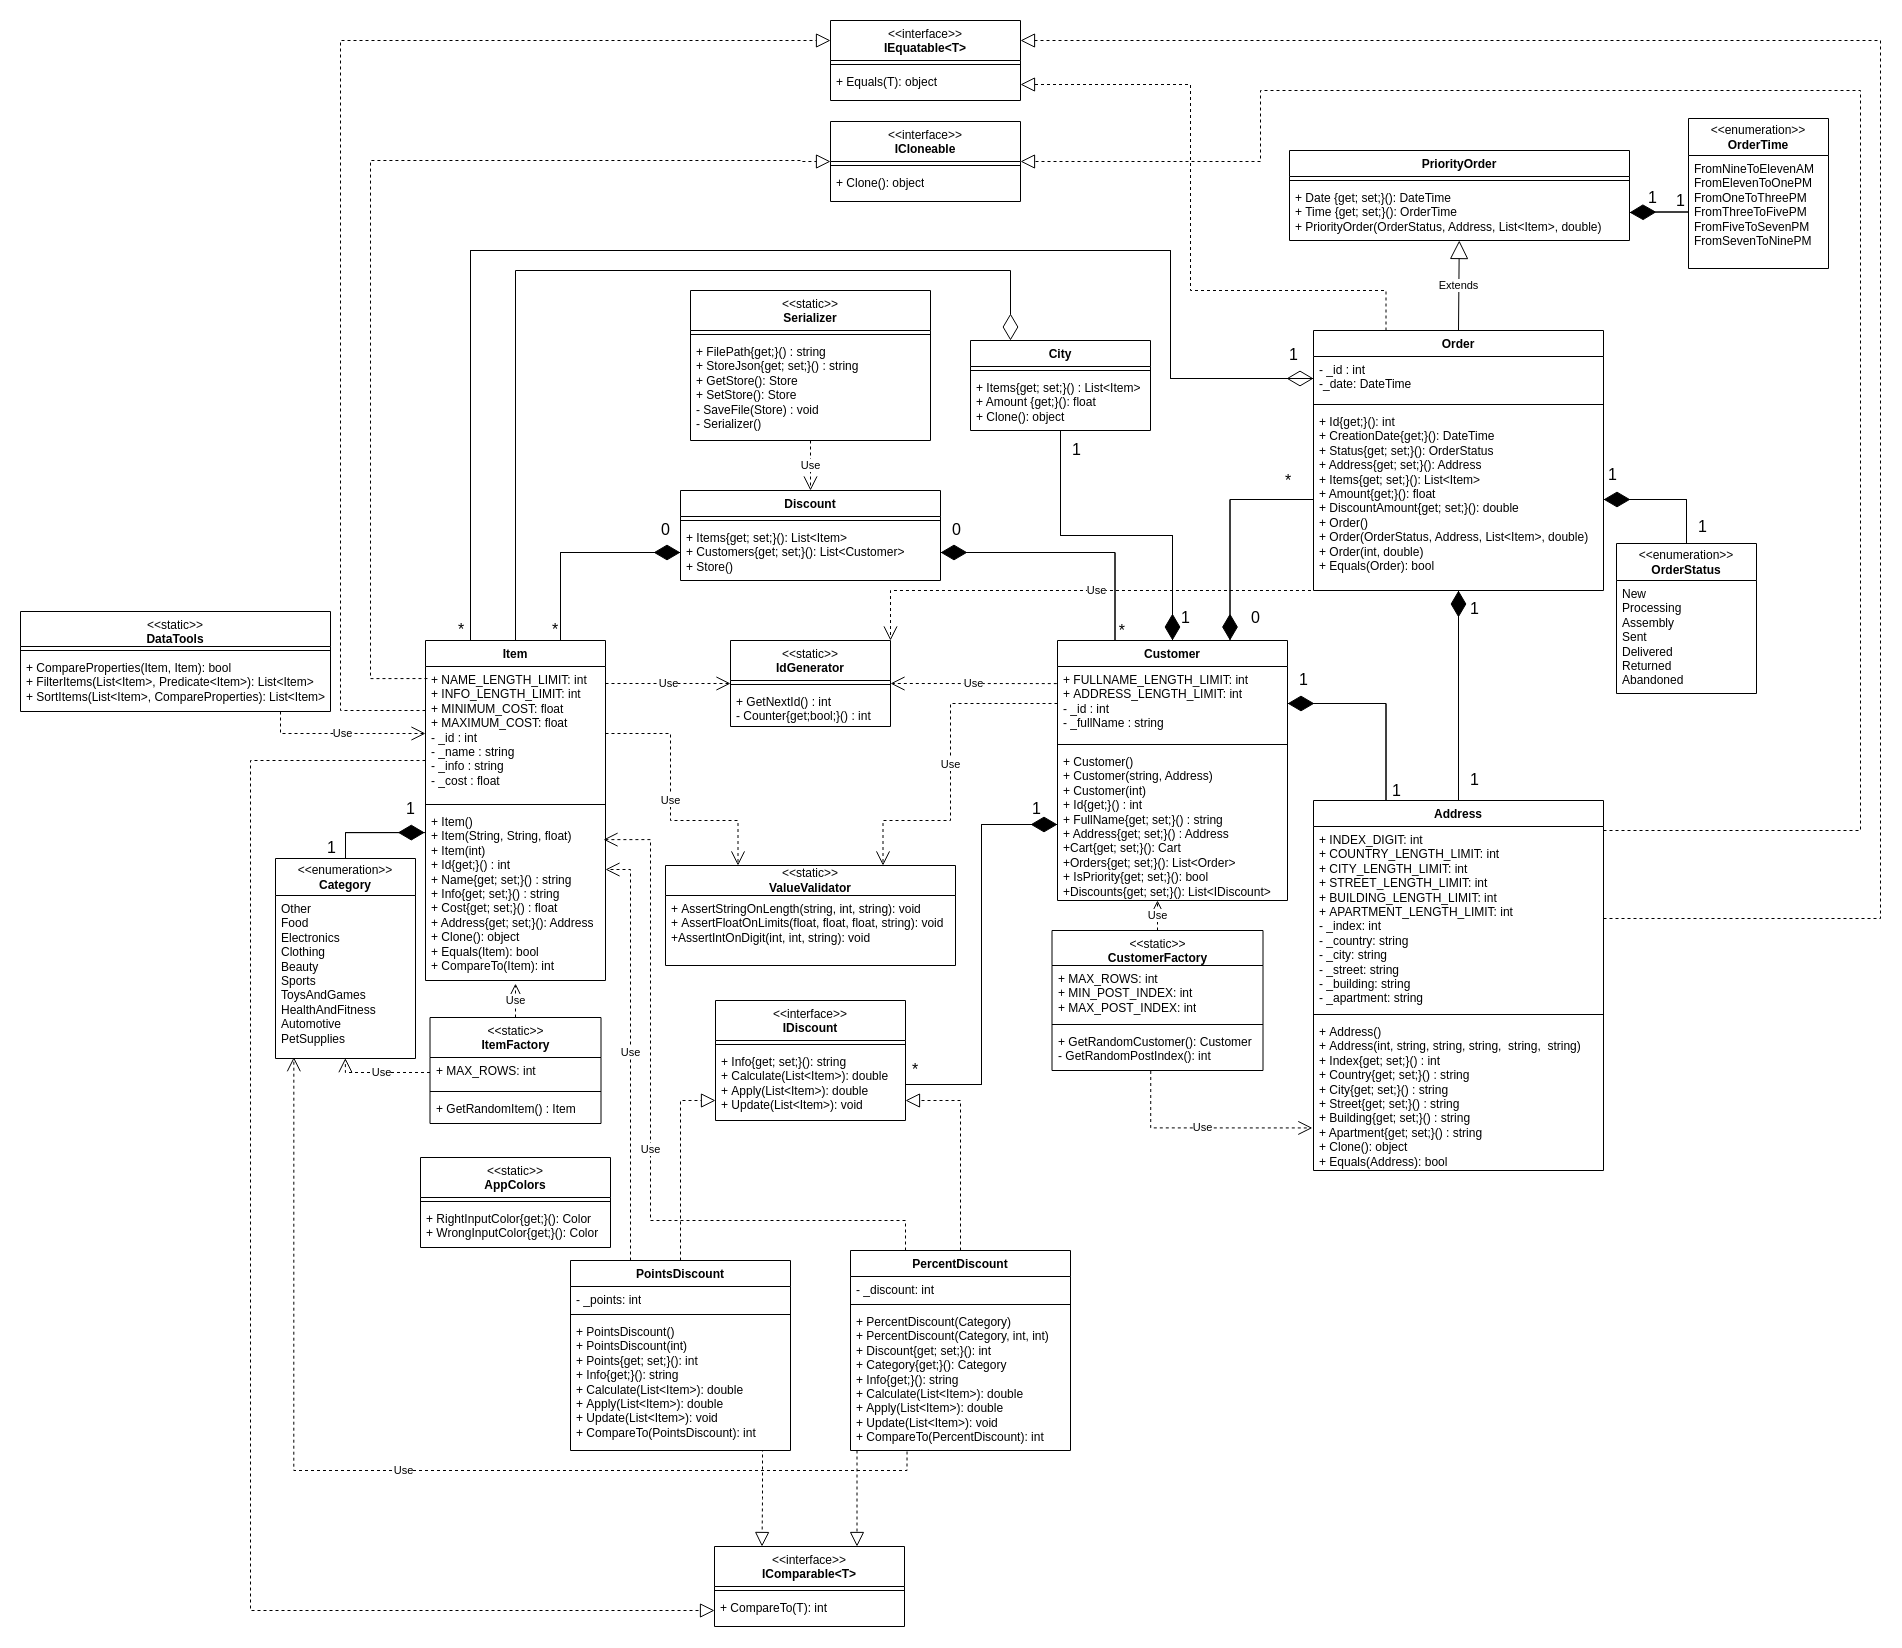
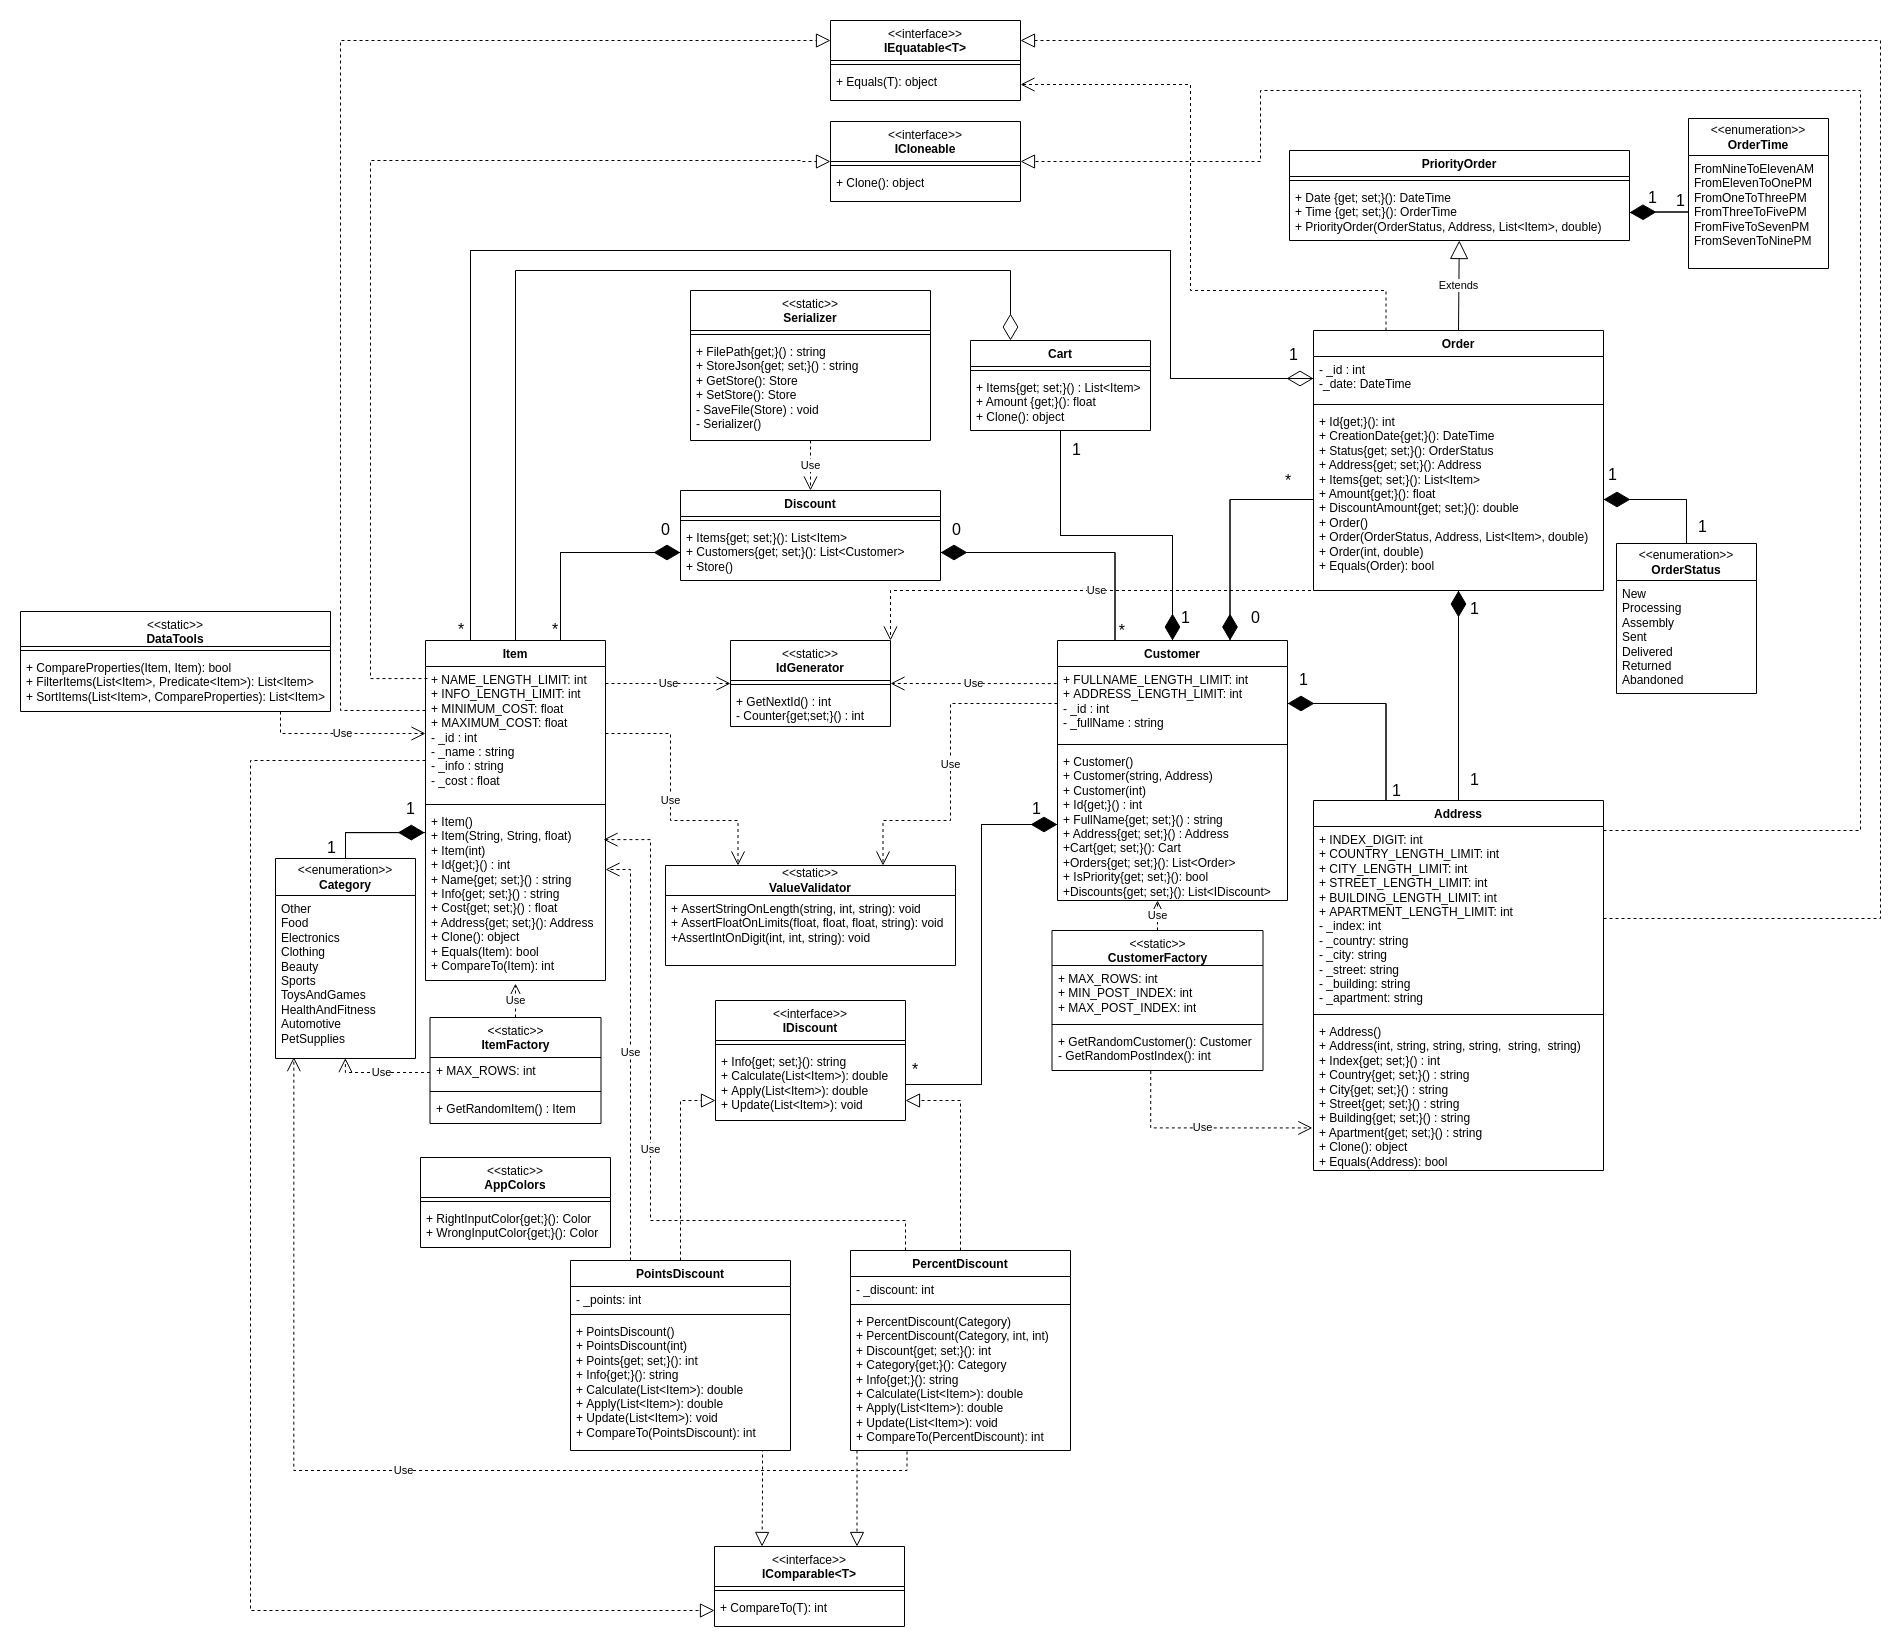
edge "Order" -> "+ Equals(T): object": arrowhead block -> open
node "City": label "City" -> "Cart"
node "+ GetNextId() : int - Counter{get;bool;}() : int": label "+ GetNextId() : int - Counter{get;bool;}() : int" -> "+ GetNextId() : int - Counter{get;set;}() : int"
